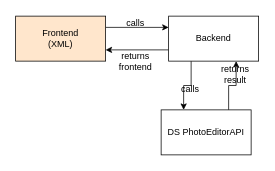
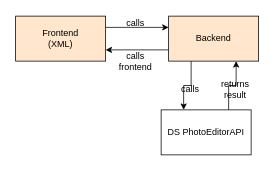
node "Backend": fillcolor #ffffff -> #ffe6cc
node "returns frontend": label "returns frontend" -> "calls frontend"
node "returns result": moved (235, 75) -> (235, 90)
